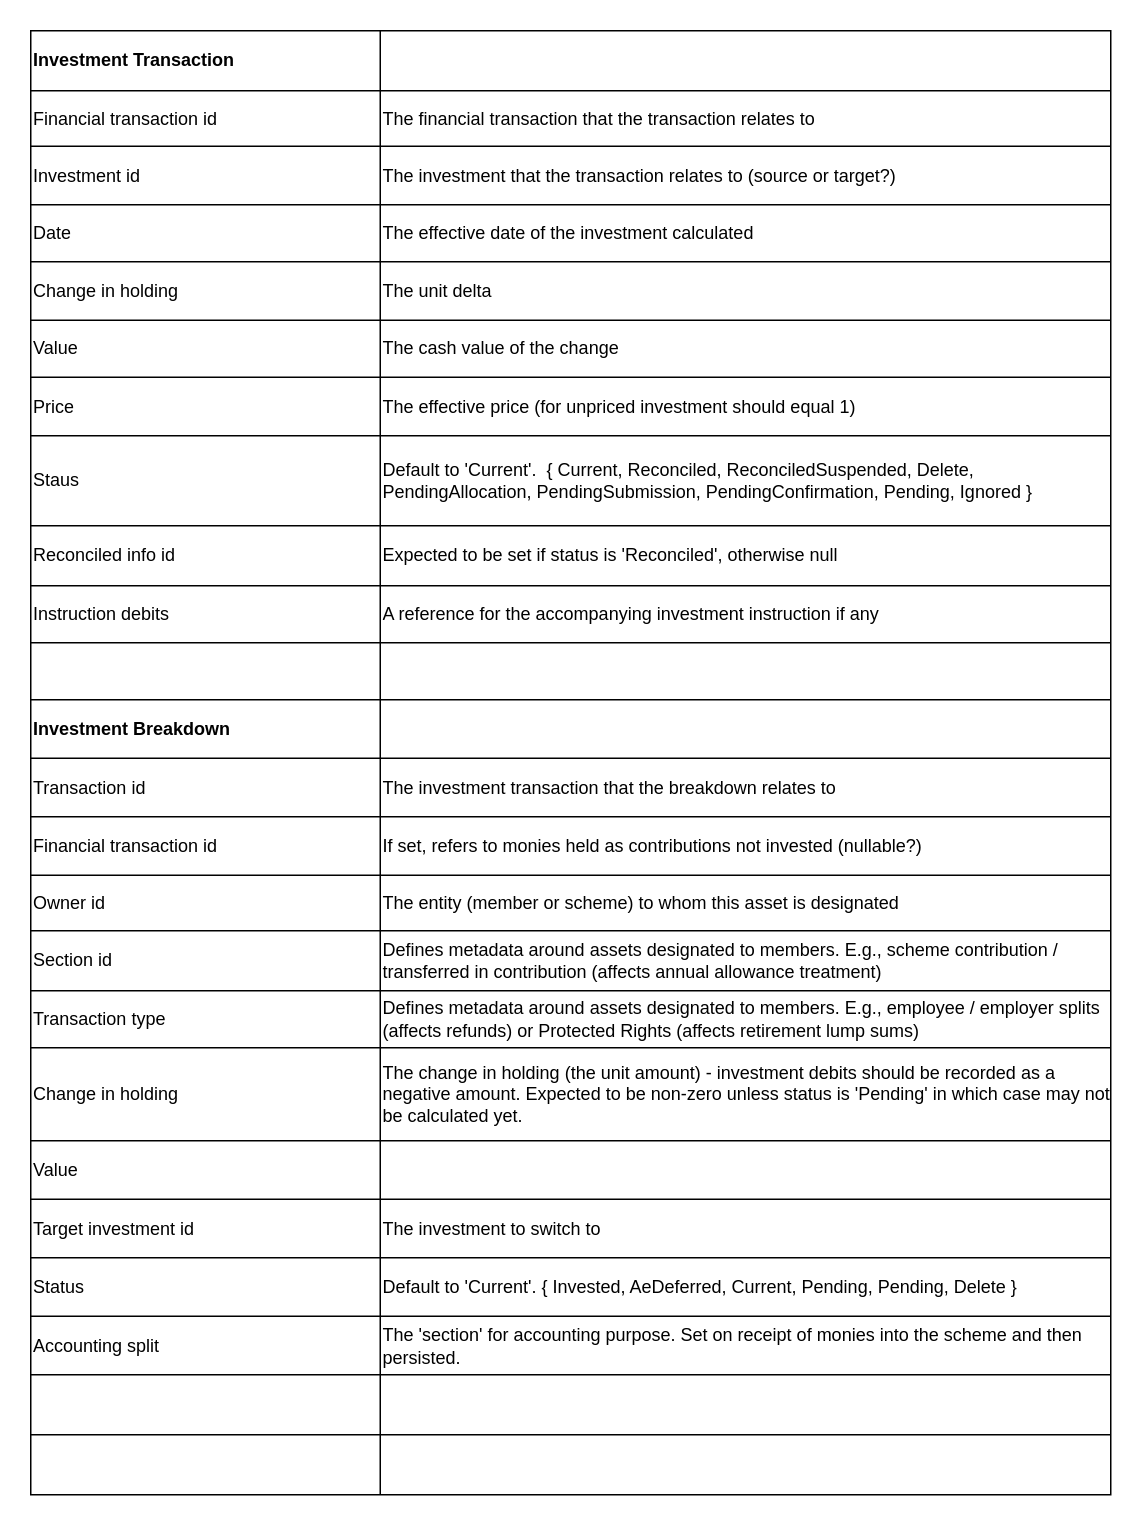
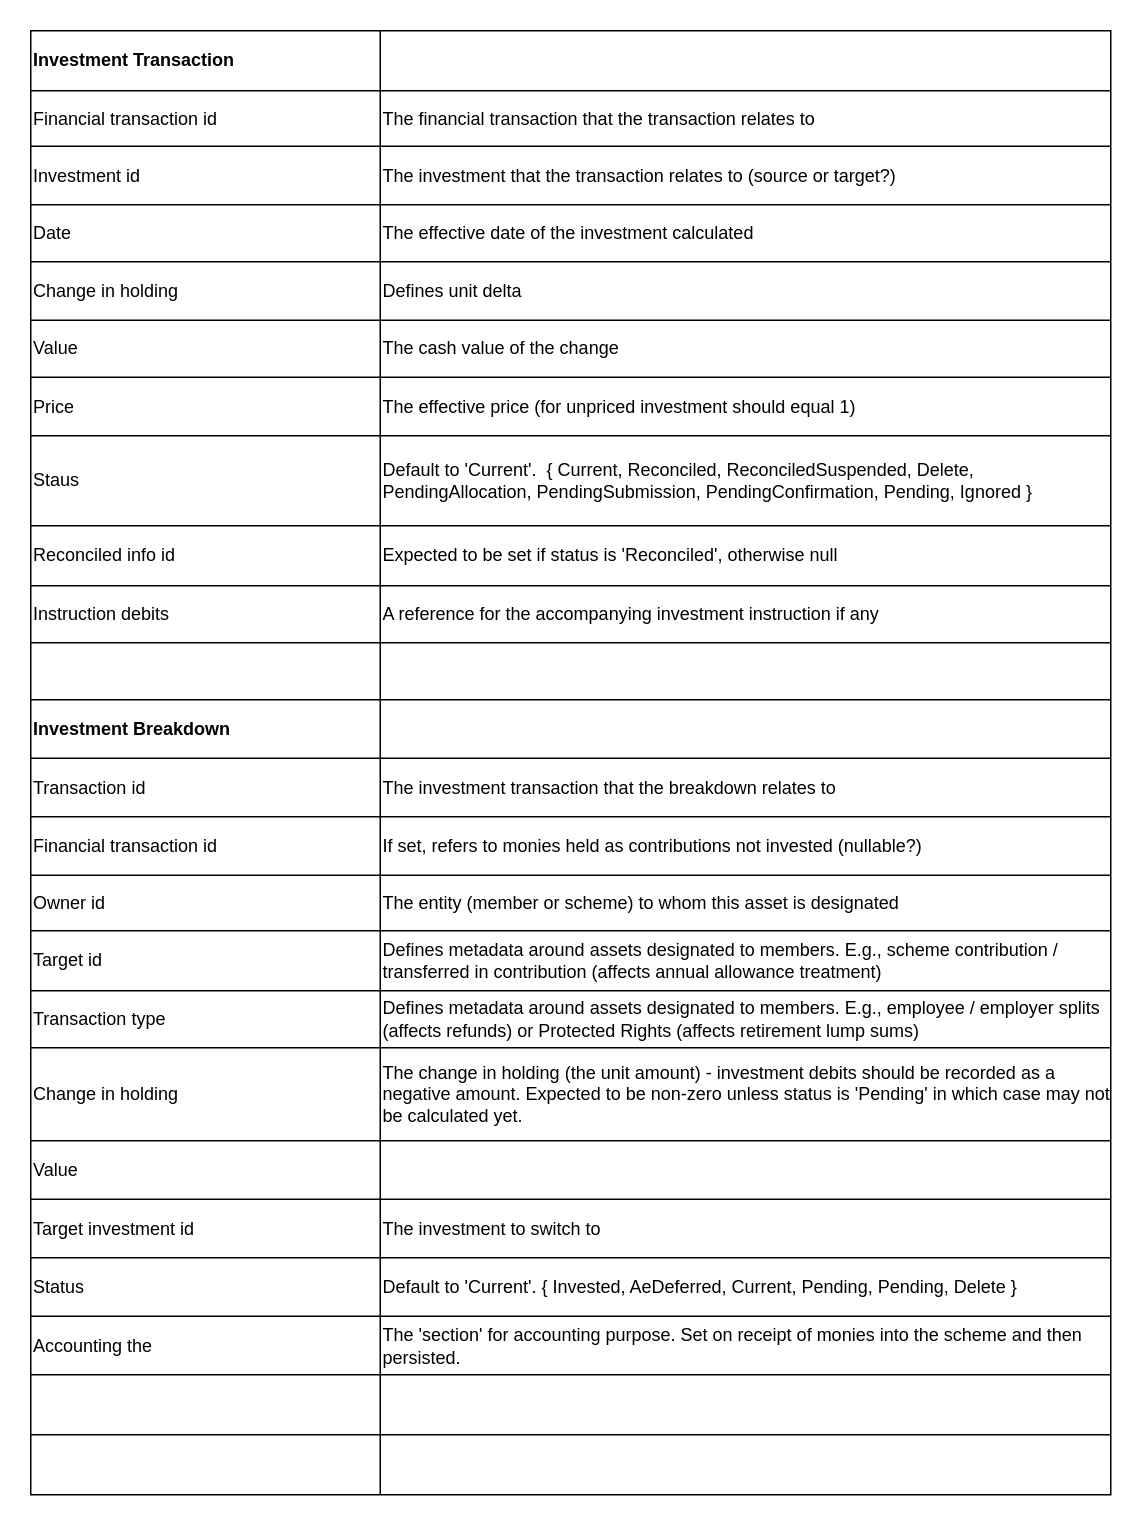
node "The unit delta": label "The unit delta" -> "Defines unit delta"
node "Section id": label "Section id" -> "Target id"
node "Accounting split": label "Accounting split" -> "Accounting the"
